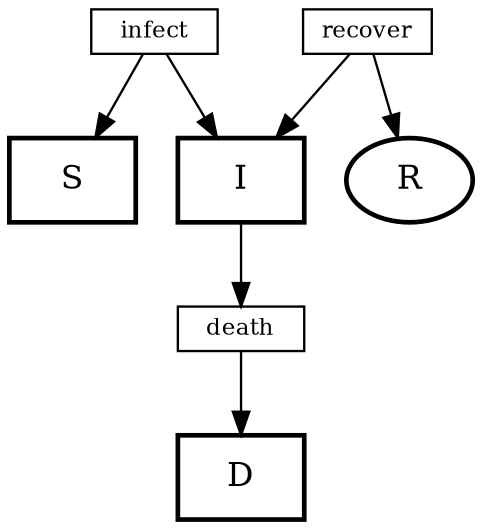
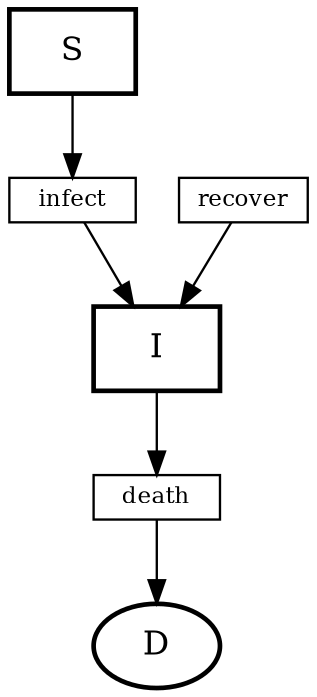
edge "infect" -> "S": reversed
node "R": removed
node "D": shape box -> ellipse
